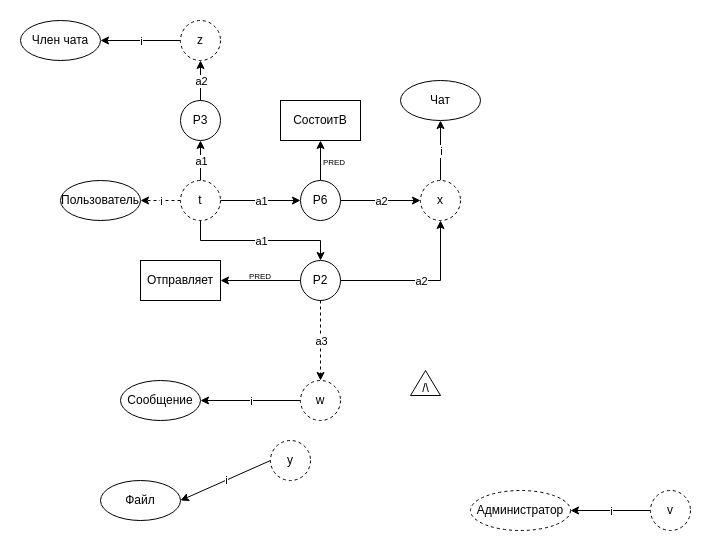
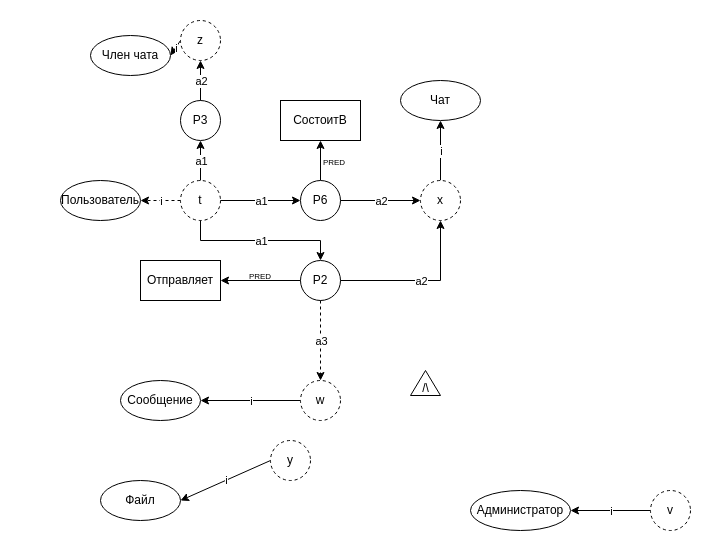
node "Член чата": moved (61, 41) -> (131, 56)
node "Администратор": style dashed -> solid
